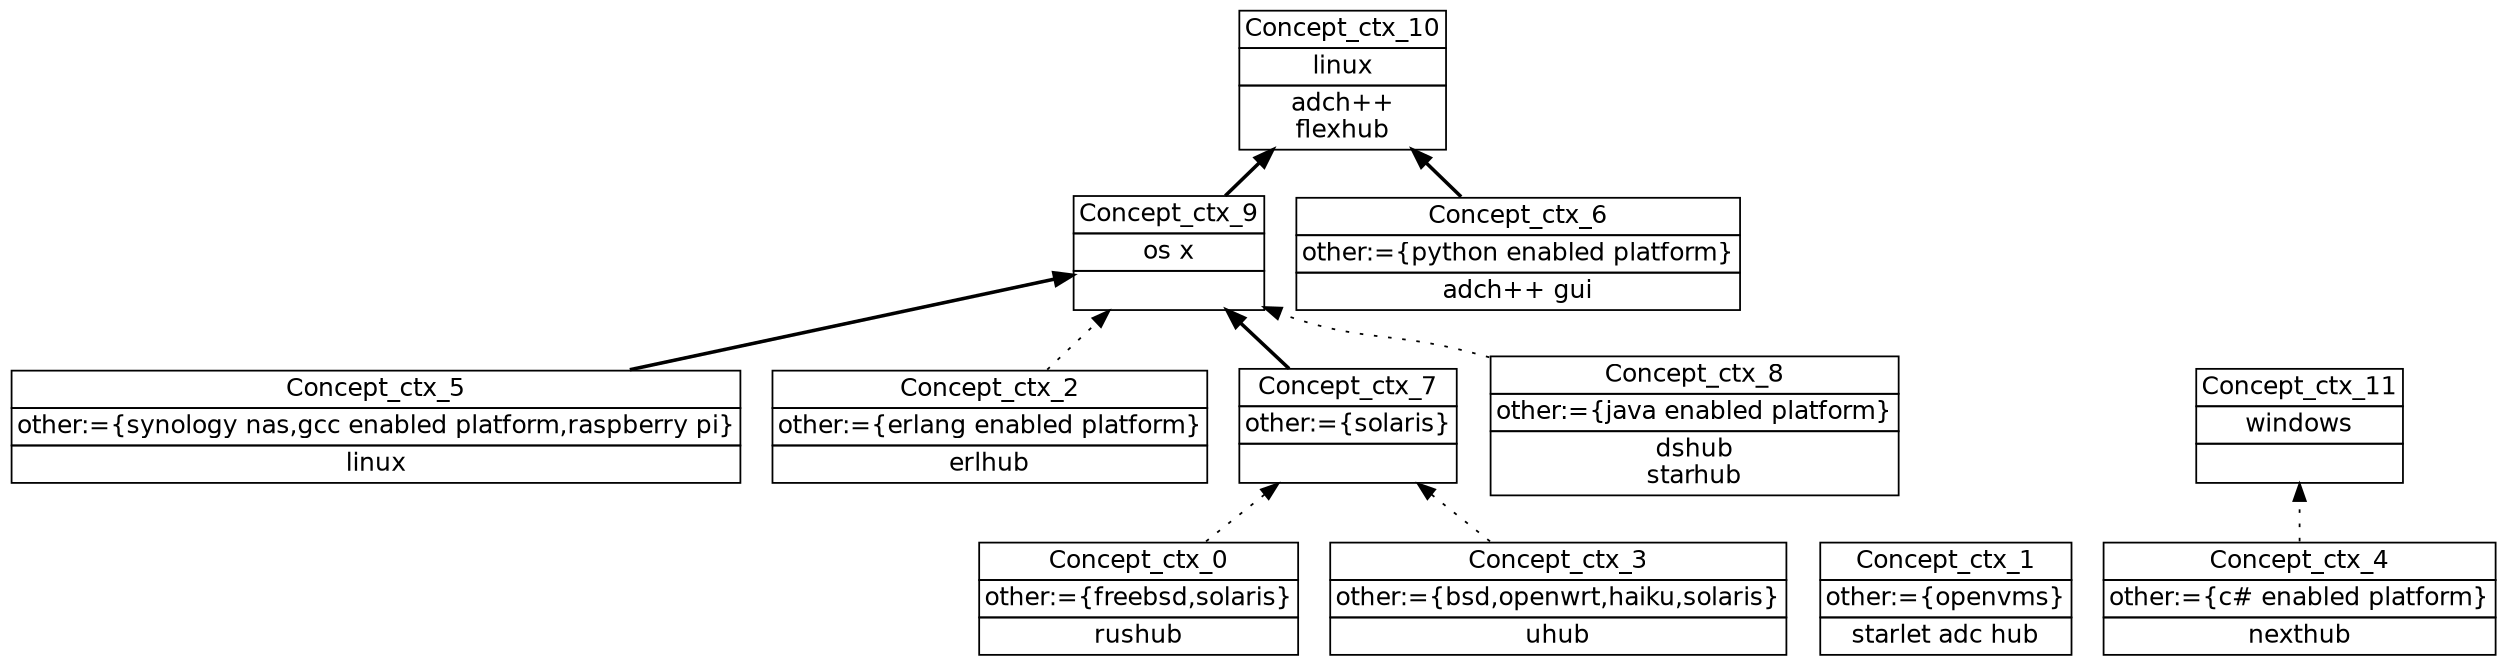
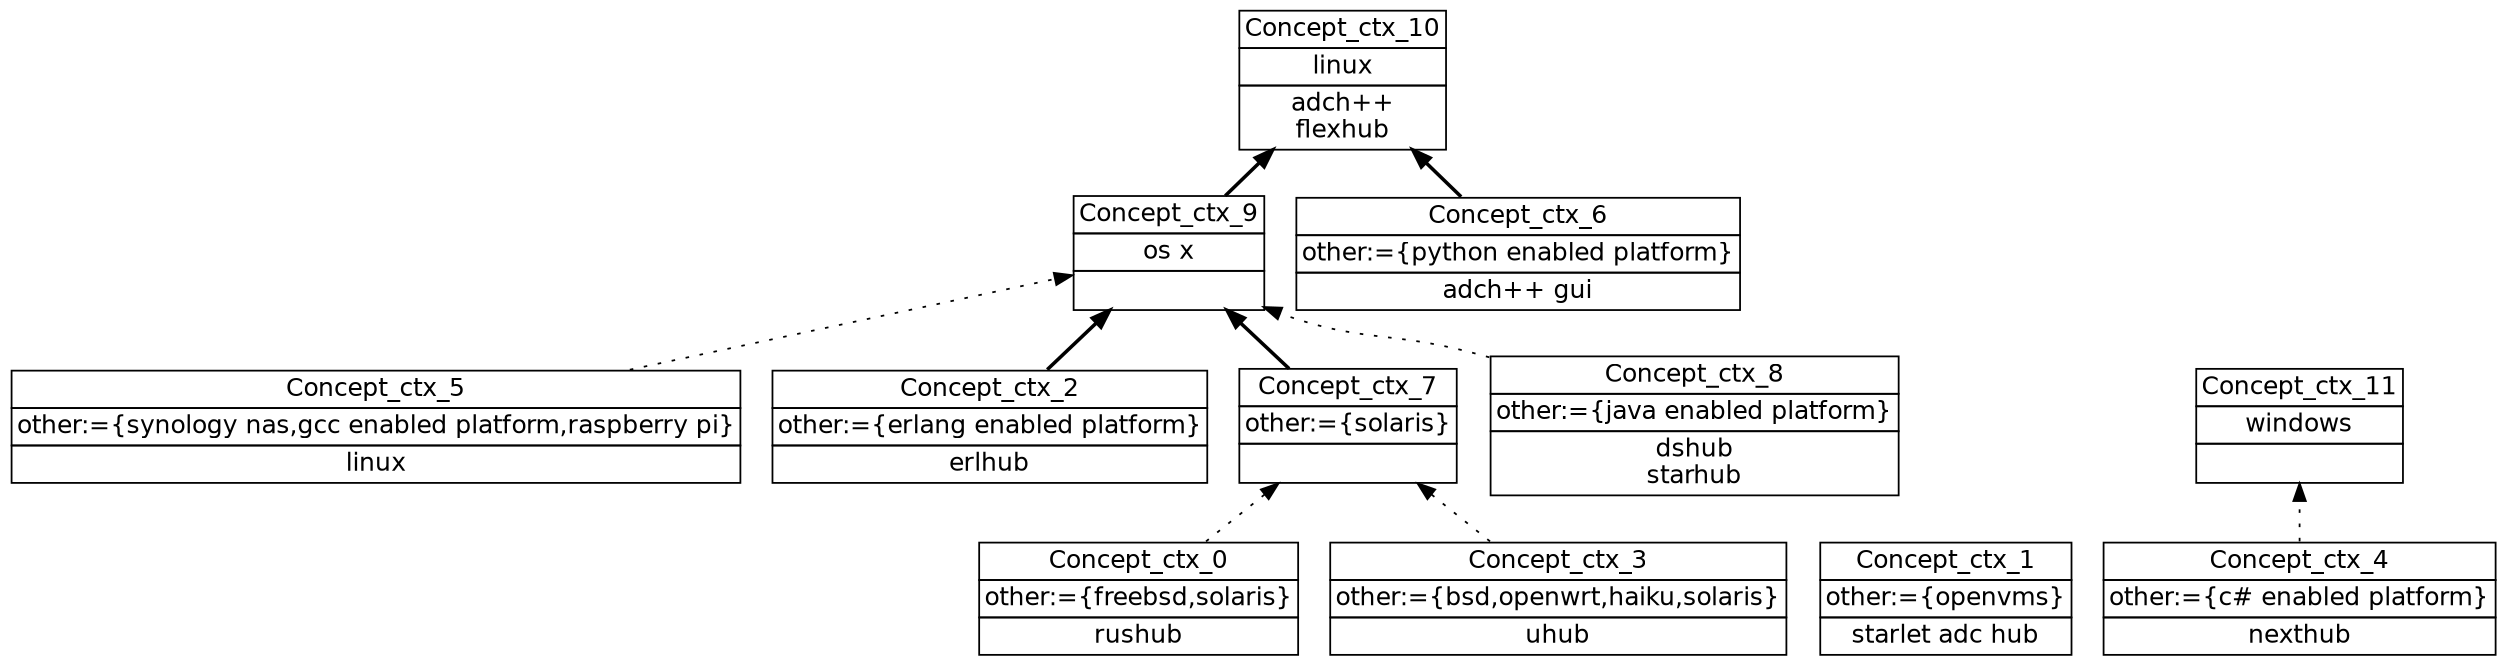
edge "Concept_ctx_5" -> "Concept_ctx_9": style bold -> dotted
edge "Concept_ctx_2" -> "Concept_ctx_9": style dotted -> bold
